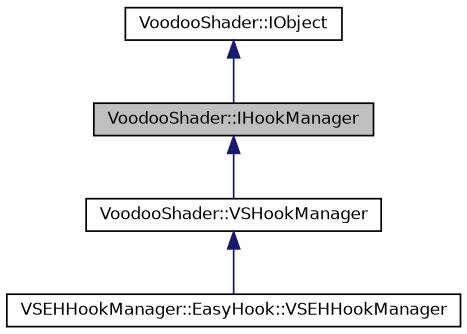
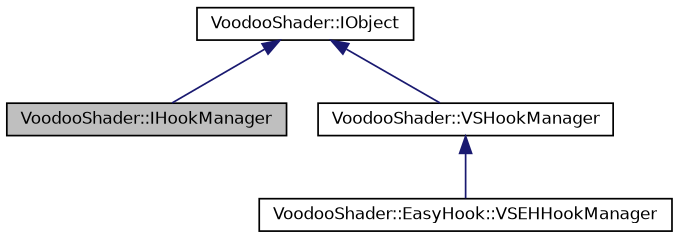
edge "VoodooShader::VSHookManager" -> "VoodooShader::IHookManager": now "VoodooShader::VSHookManager" -> "VoodooShader::IObject"
node "VSEHHookManager::EasyHook::VSEHHookManager": label "VSEHHookManager::EasyHook::VSEHHookManager" -> "VoodooShader::EasyHook::VSEHHookManager"
